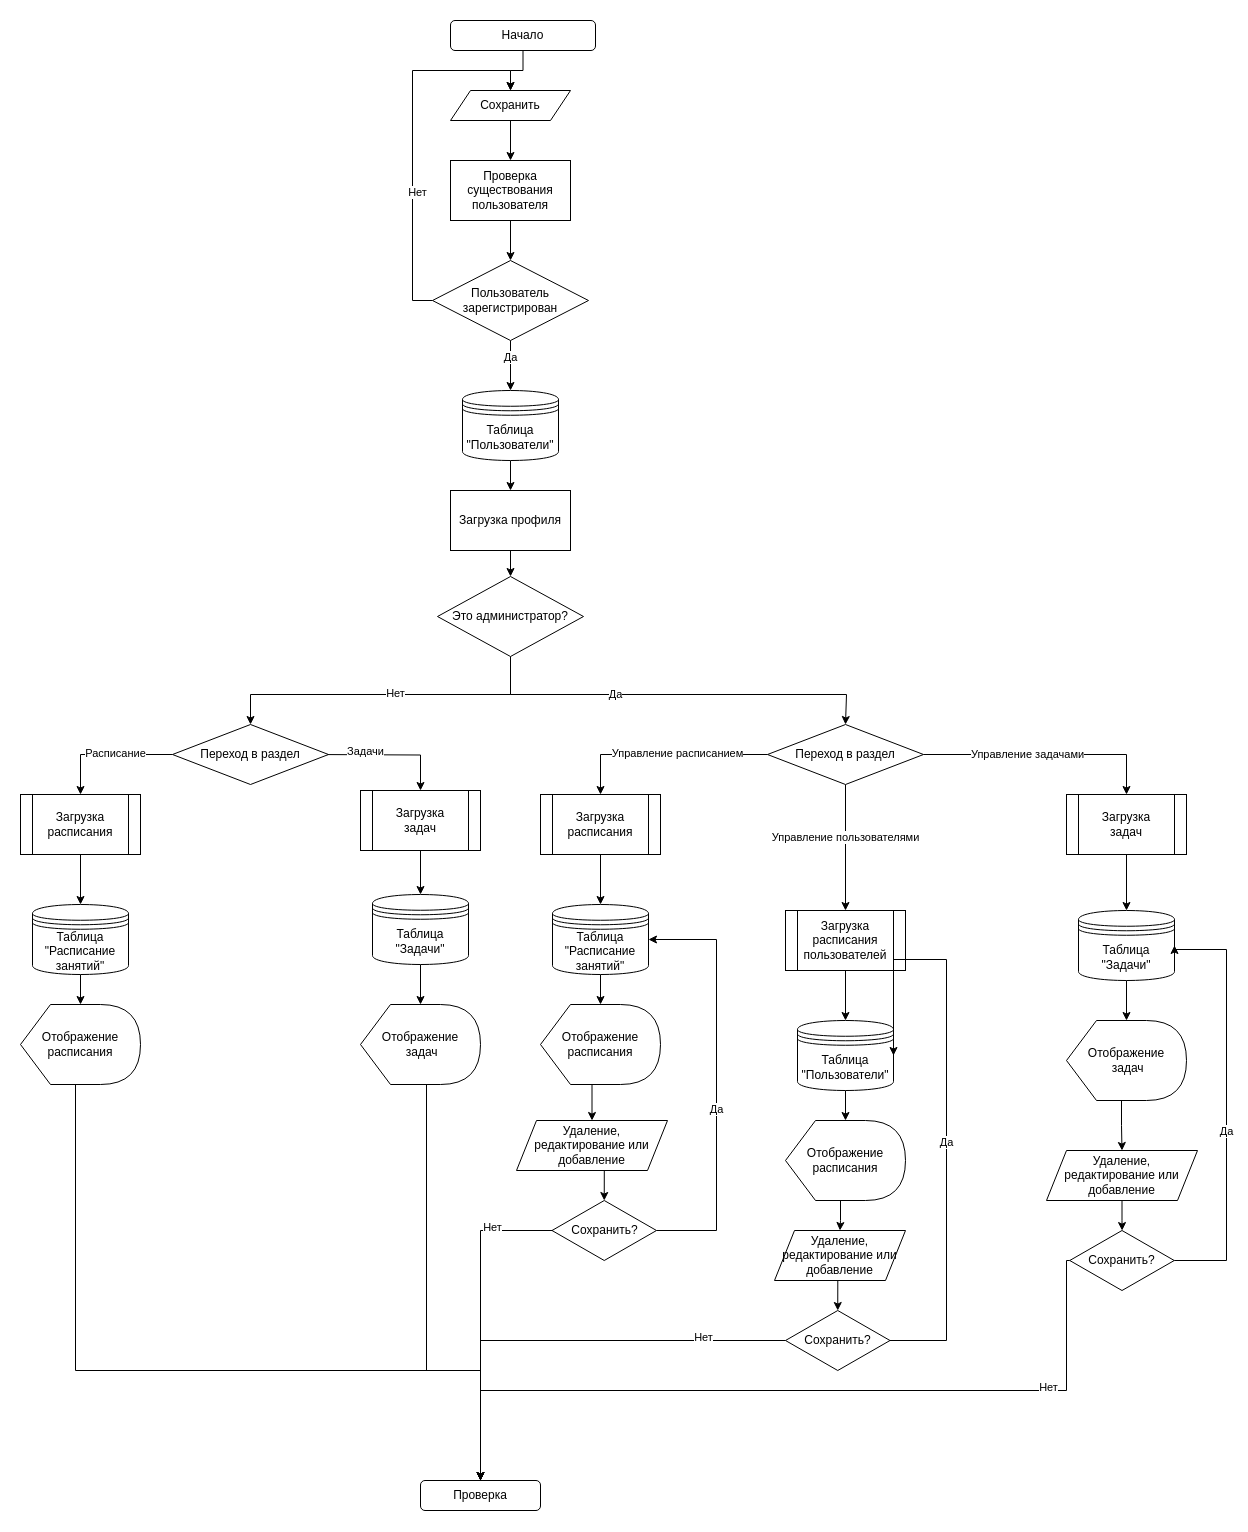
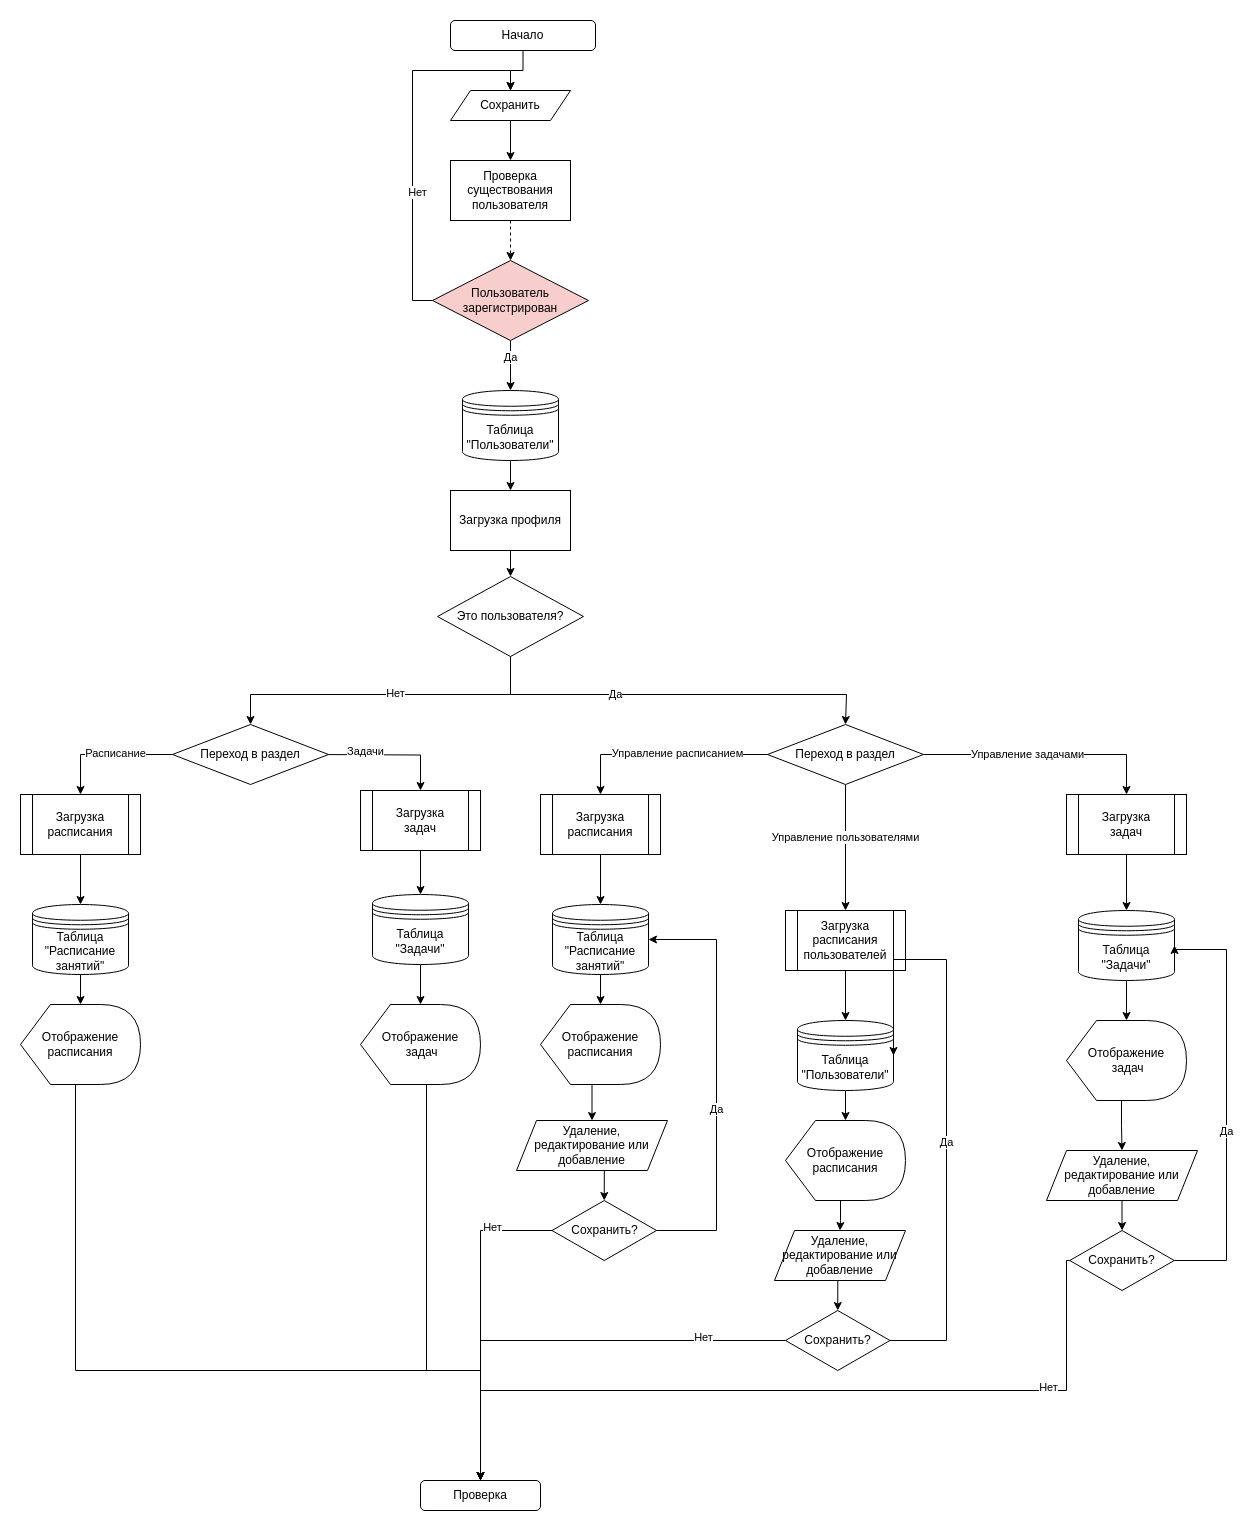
edge "Проверка существования пользователя" -> "Пользователь зарегистрирован": style solid -> dashed
node "Пользователь зарегистрирован": fillcolor #ffffff -> #f8cecc
node "Это администратор?": label "Это администратор?" -> "Это пользователя?"
